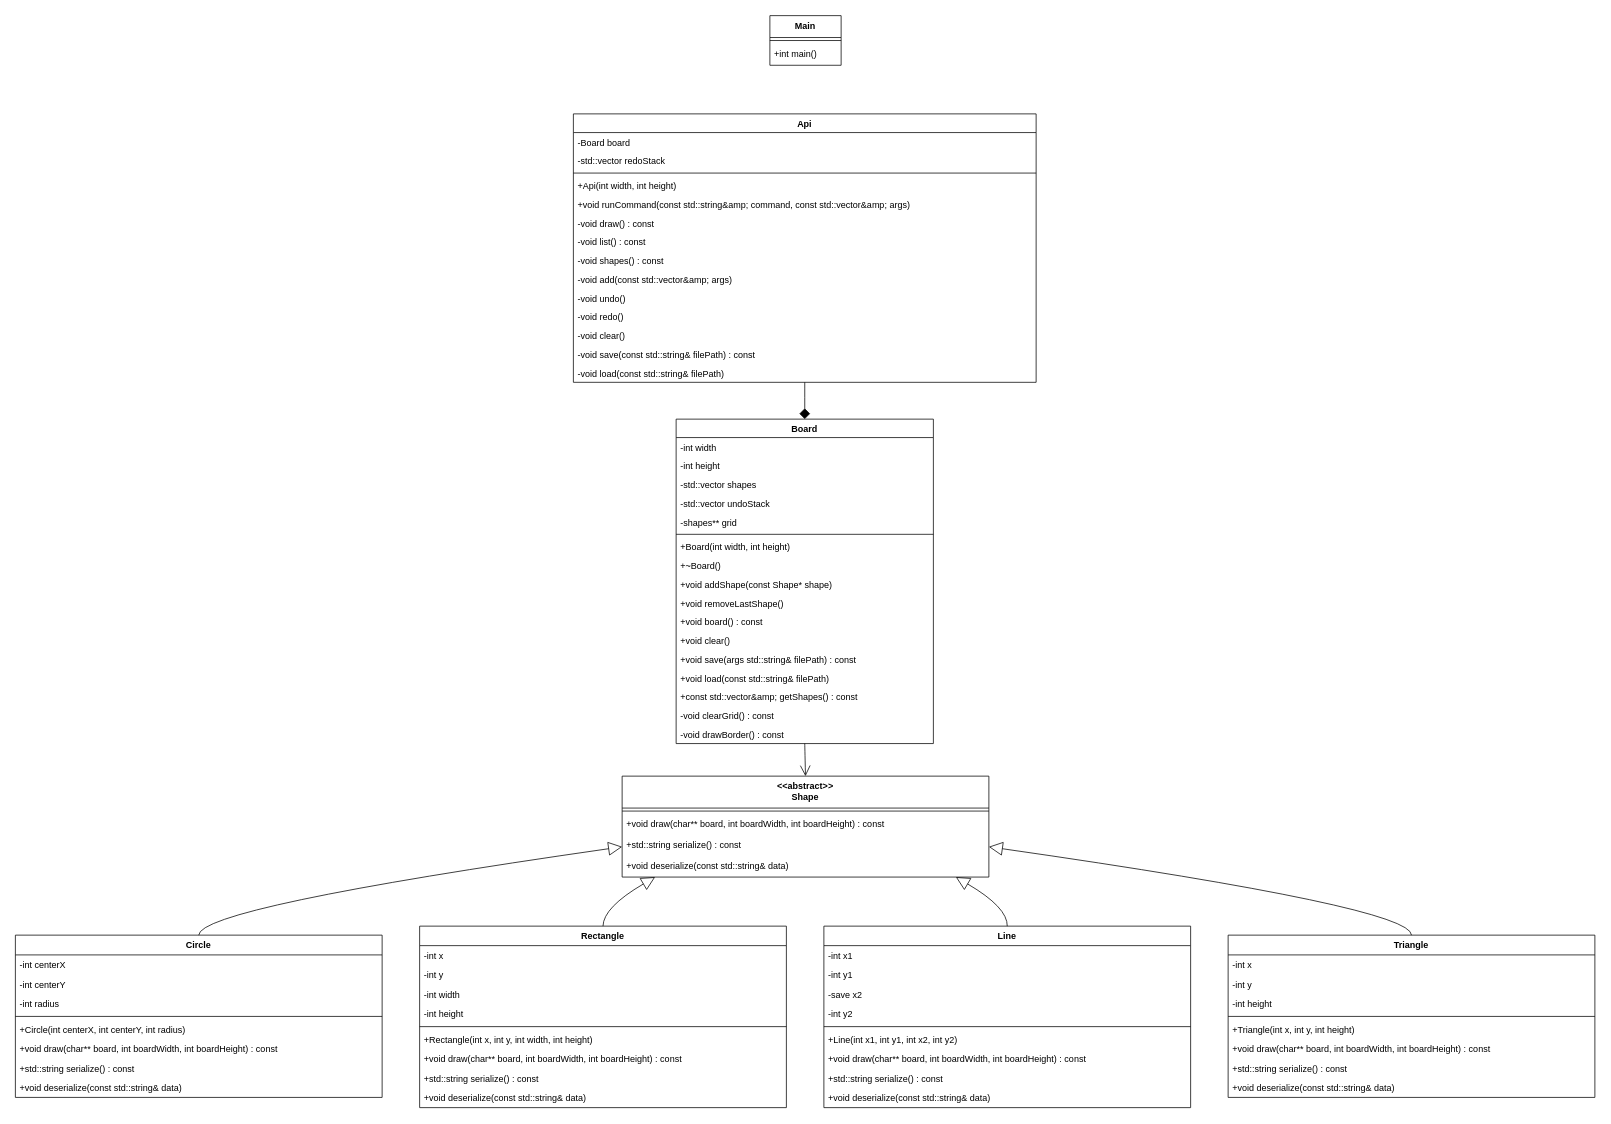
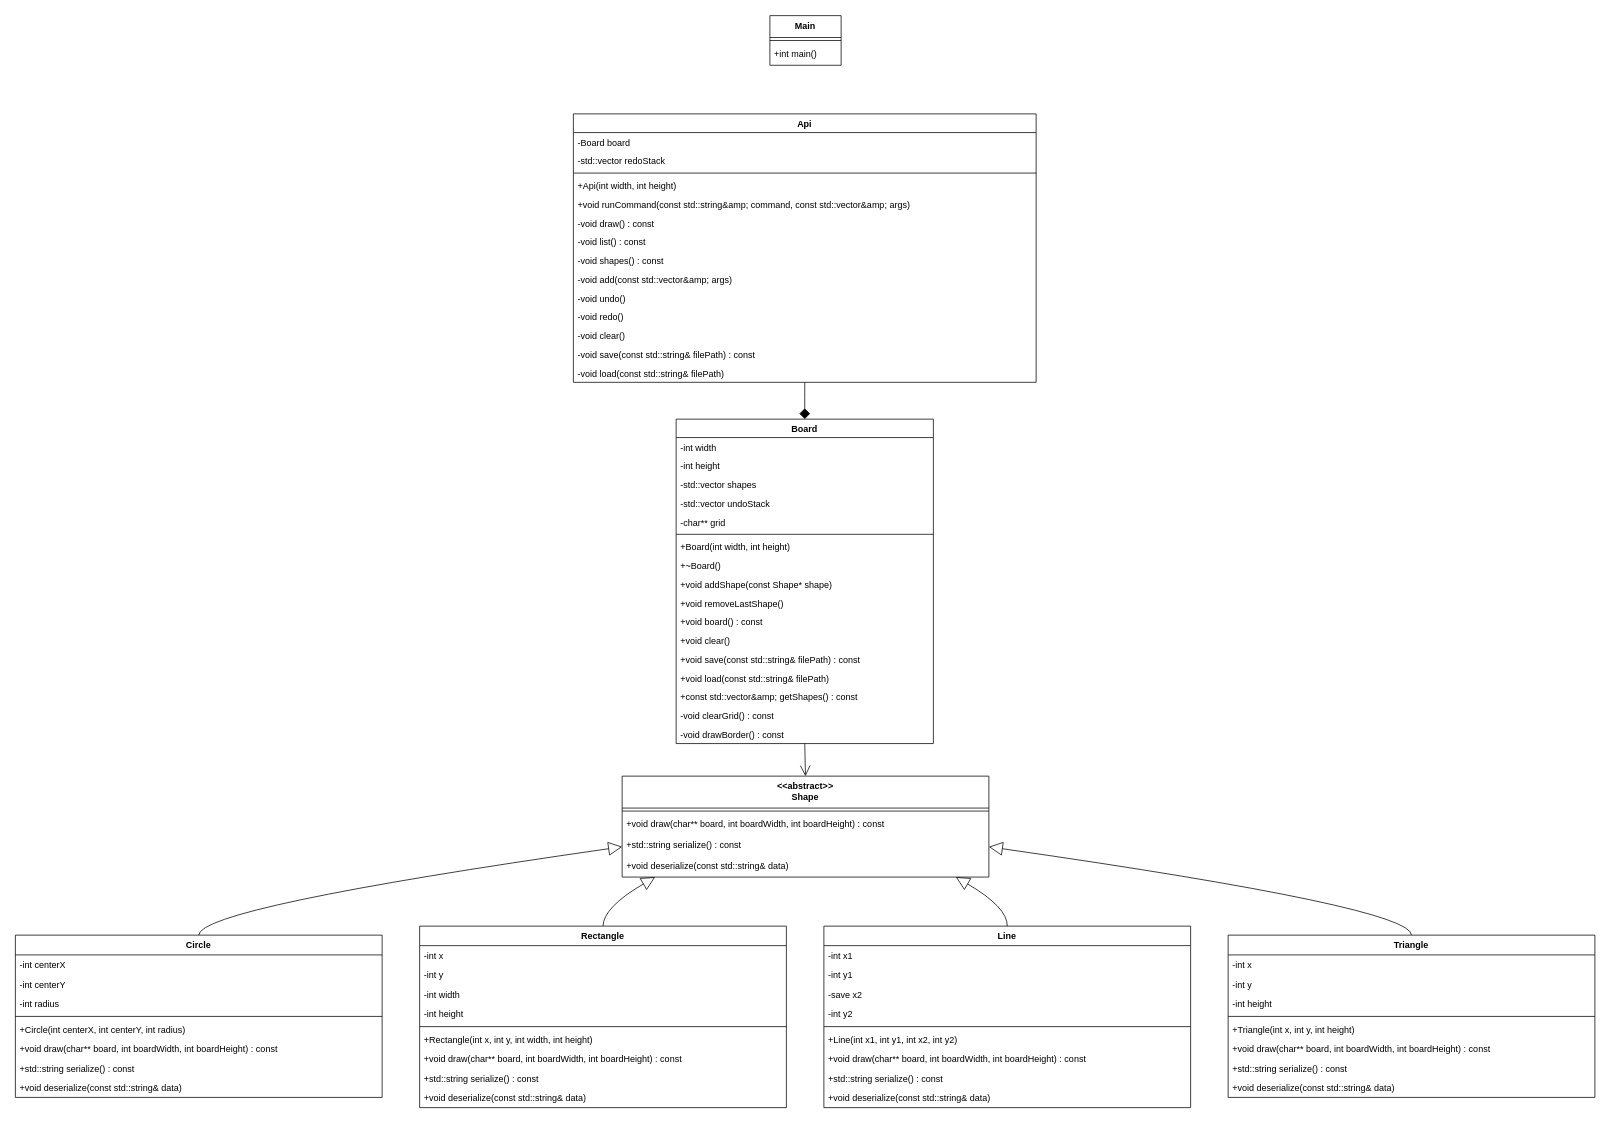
node "-shapes** grid": label "-shapes** grid" -> "-char** grid"
node "+void save(args std::string& filePath) : const": label "+void save(args std::string& filePath) : const" -> "+void save(const std::string& filePath) : const"
